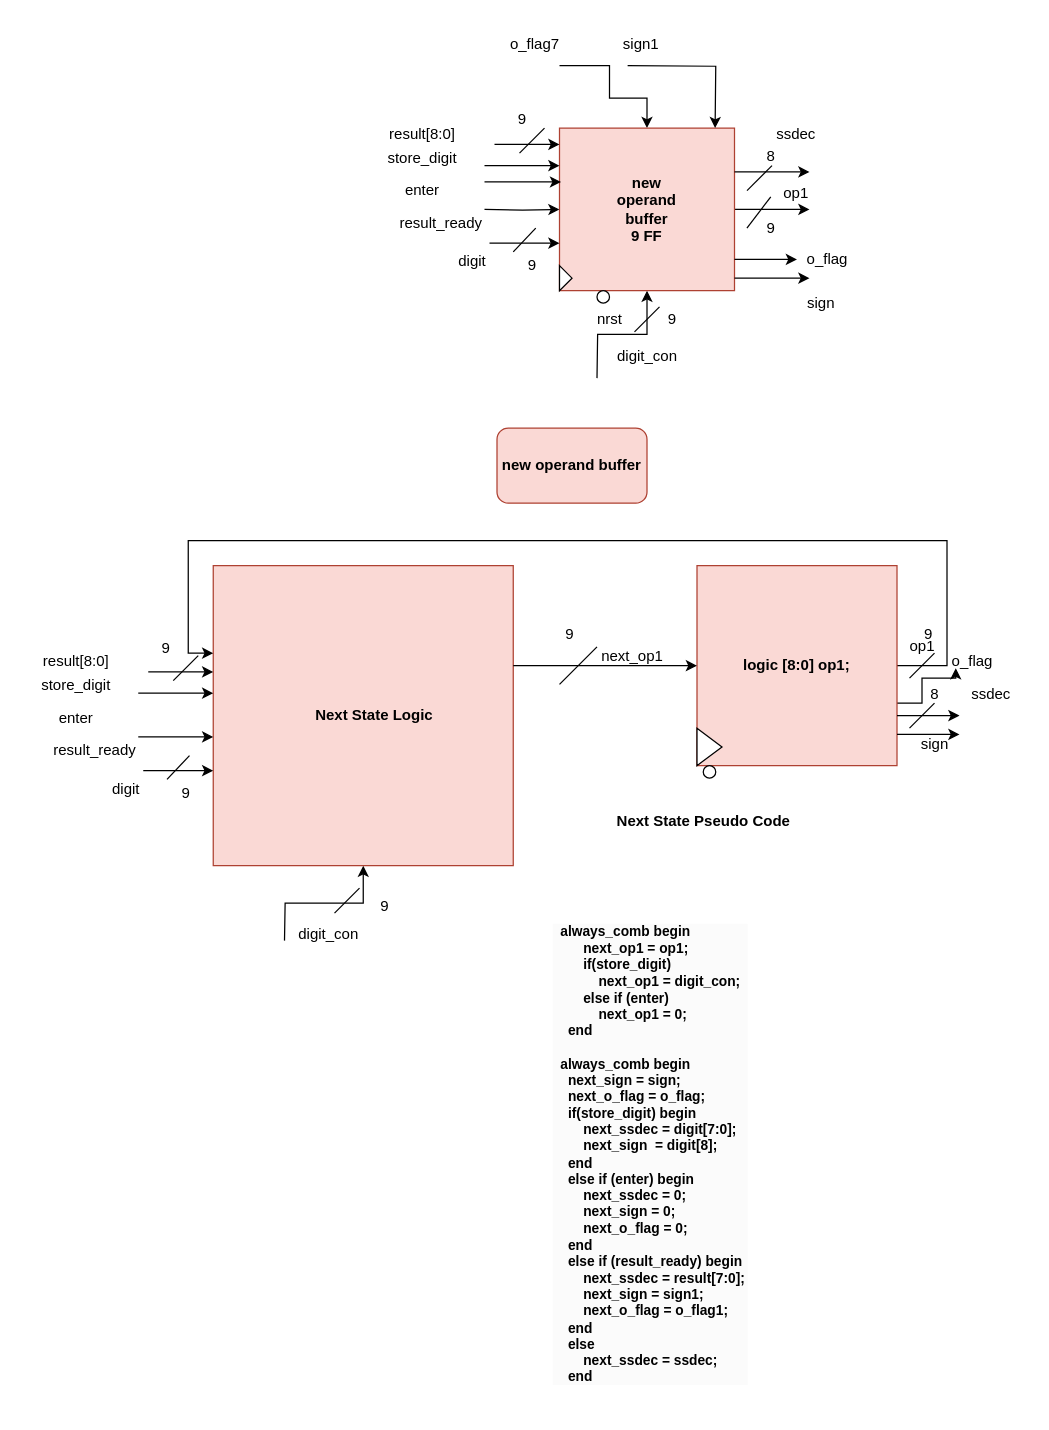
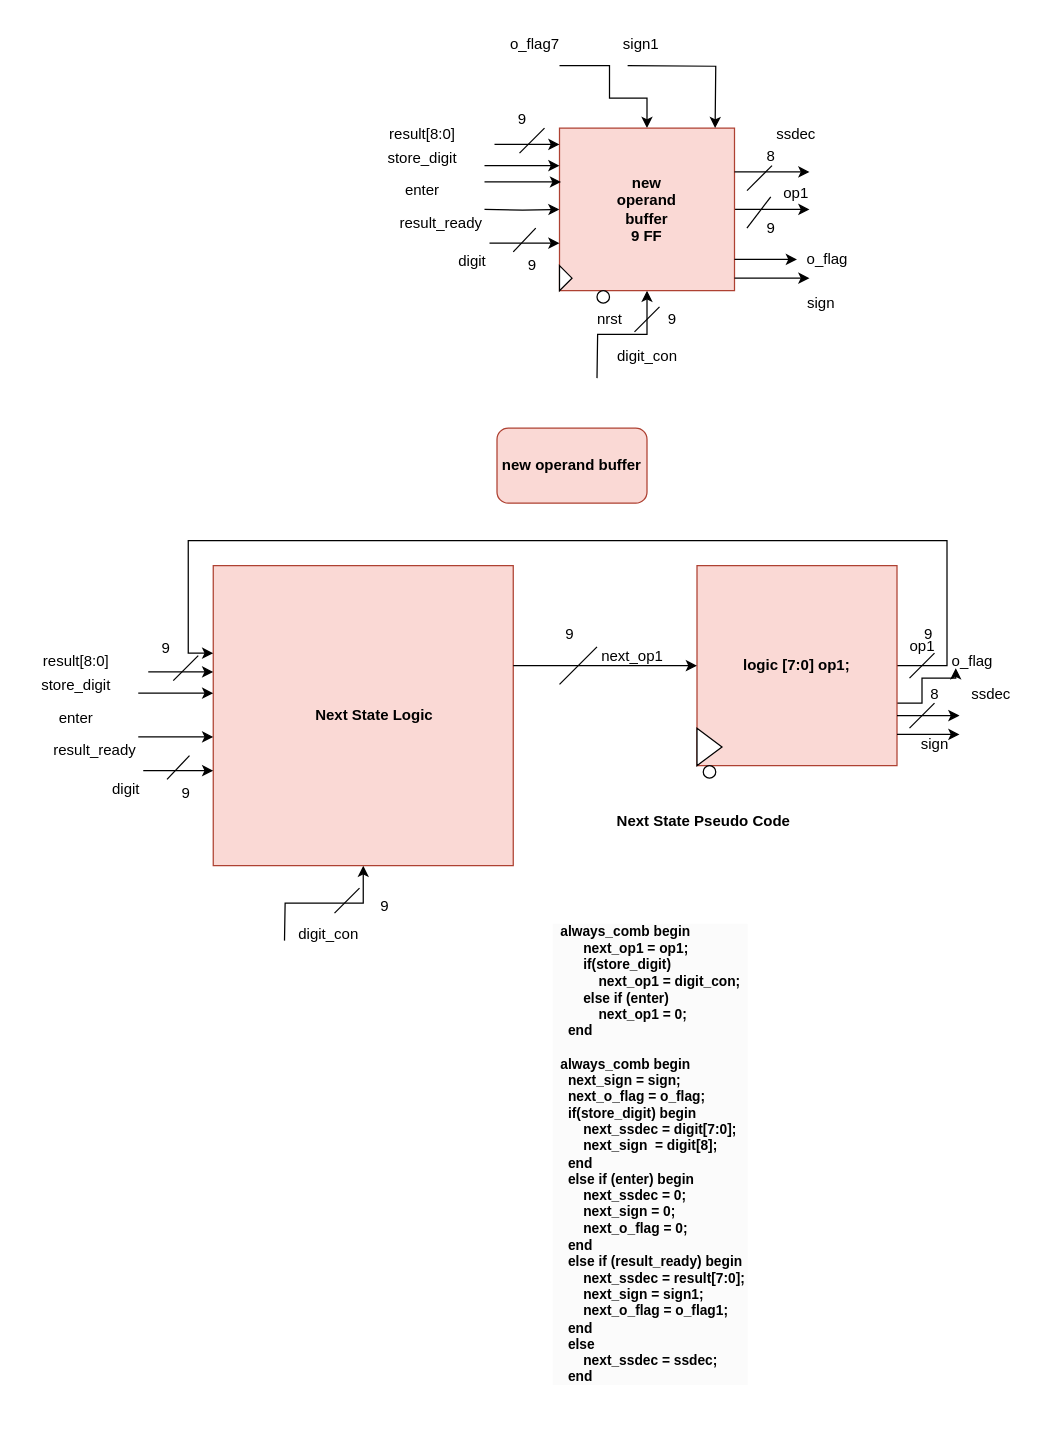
node "logic [8:0] op1;": label "logic [8:0] op1;" -> "logic [7:0] op1;"
